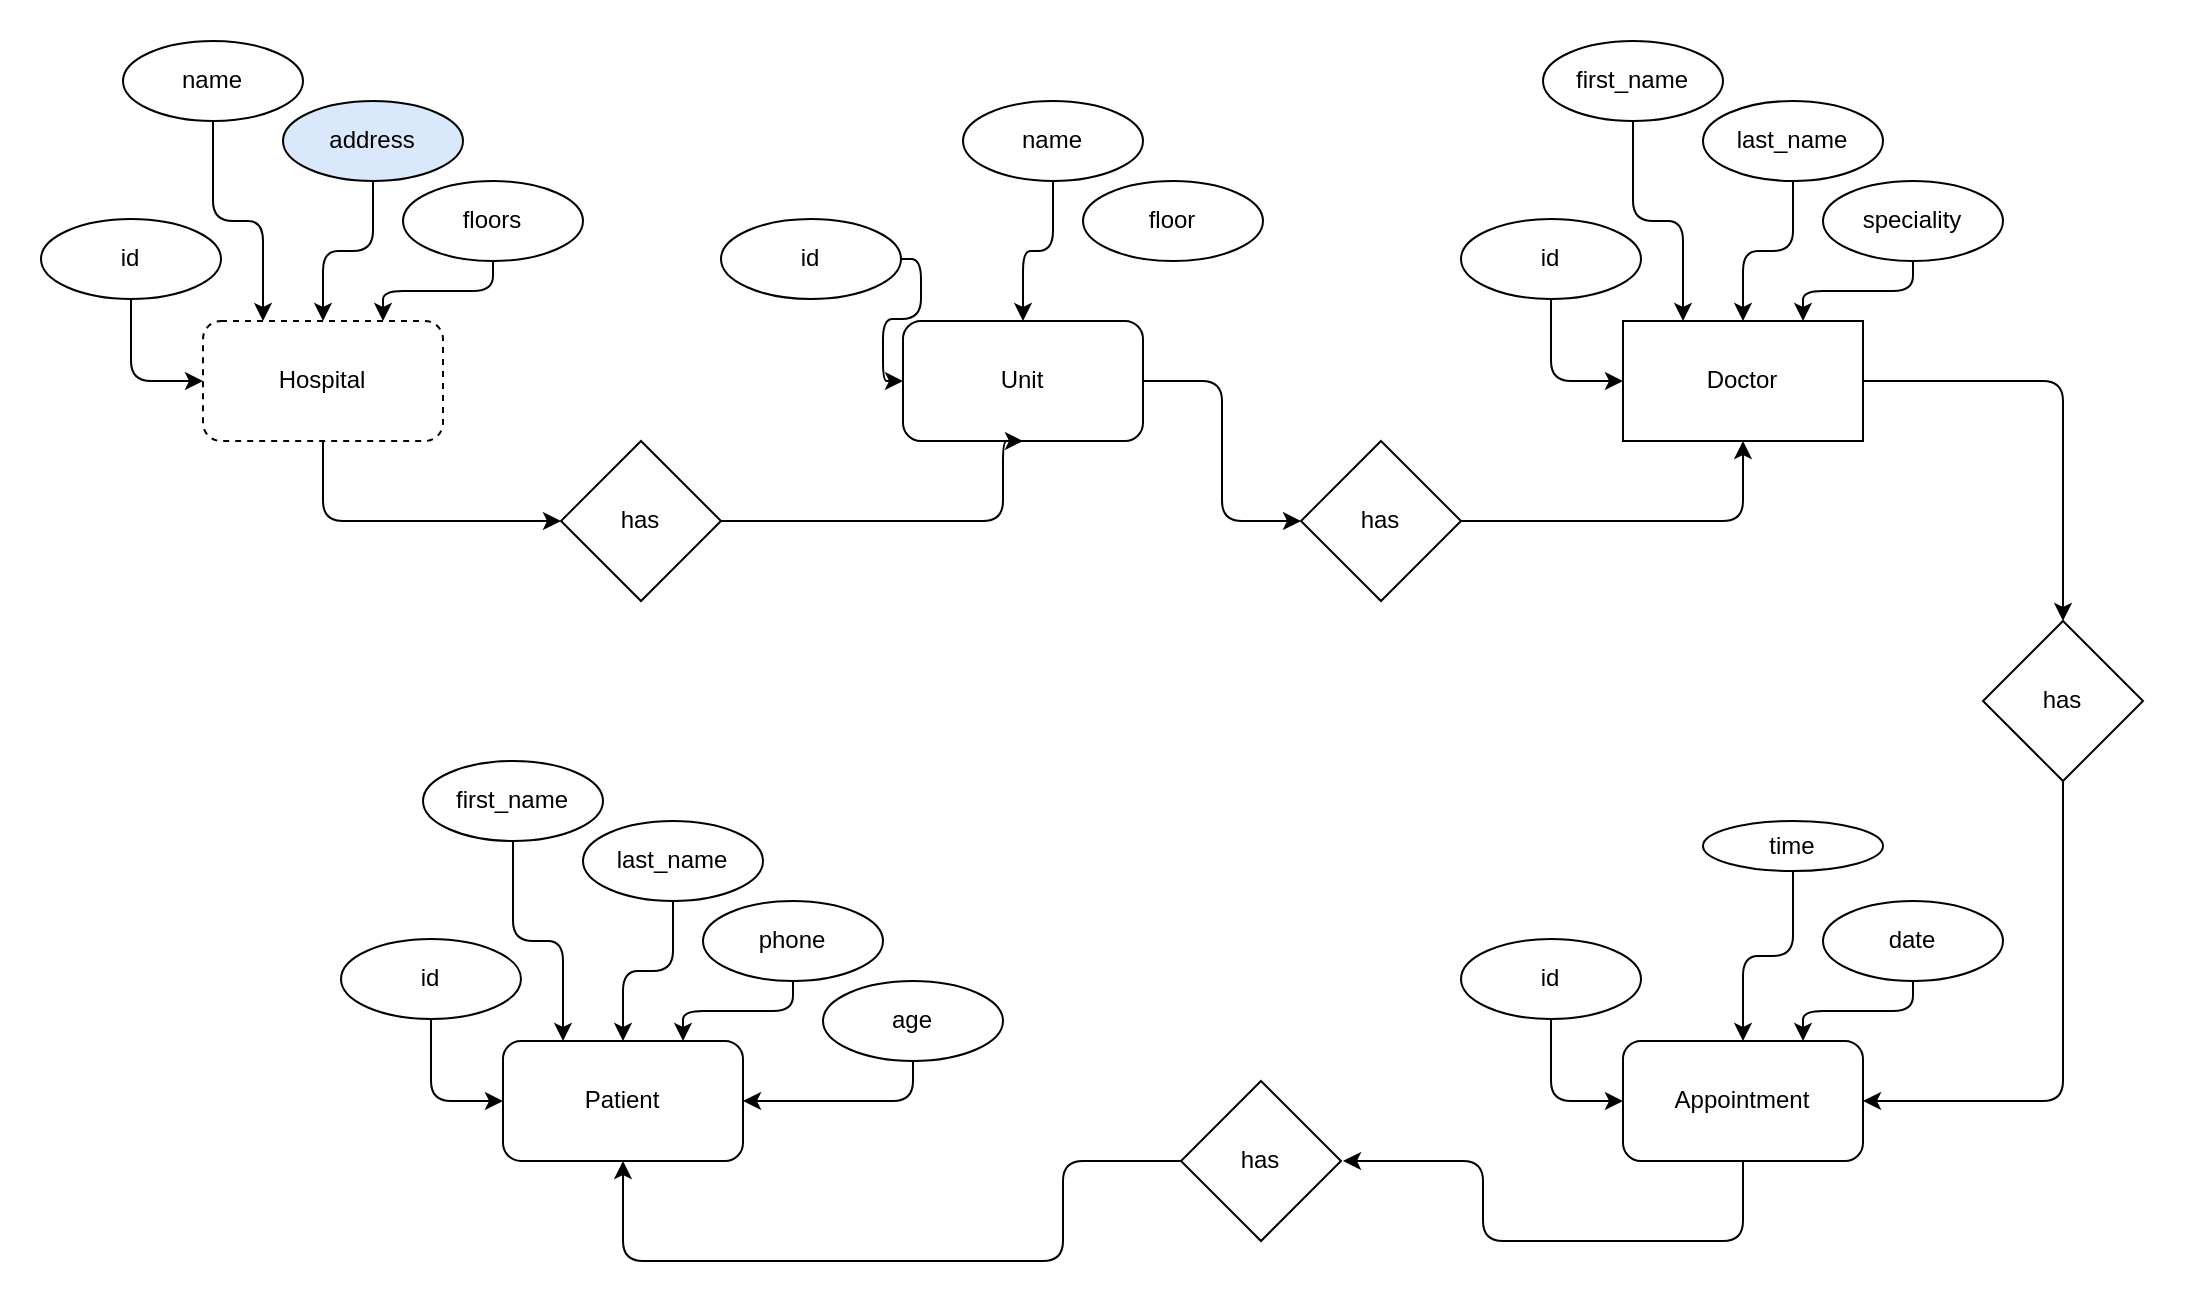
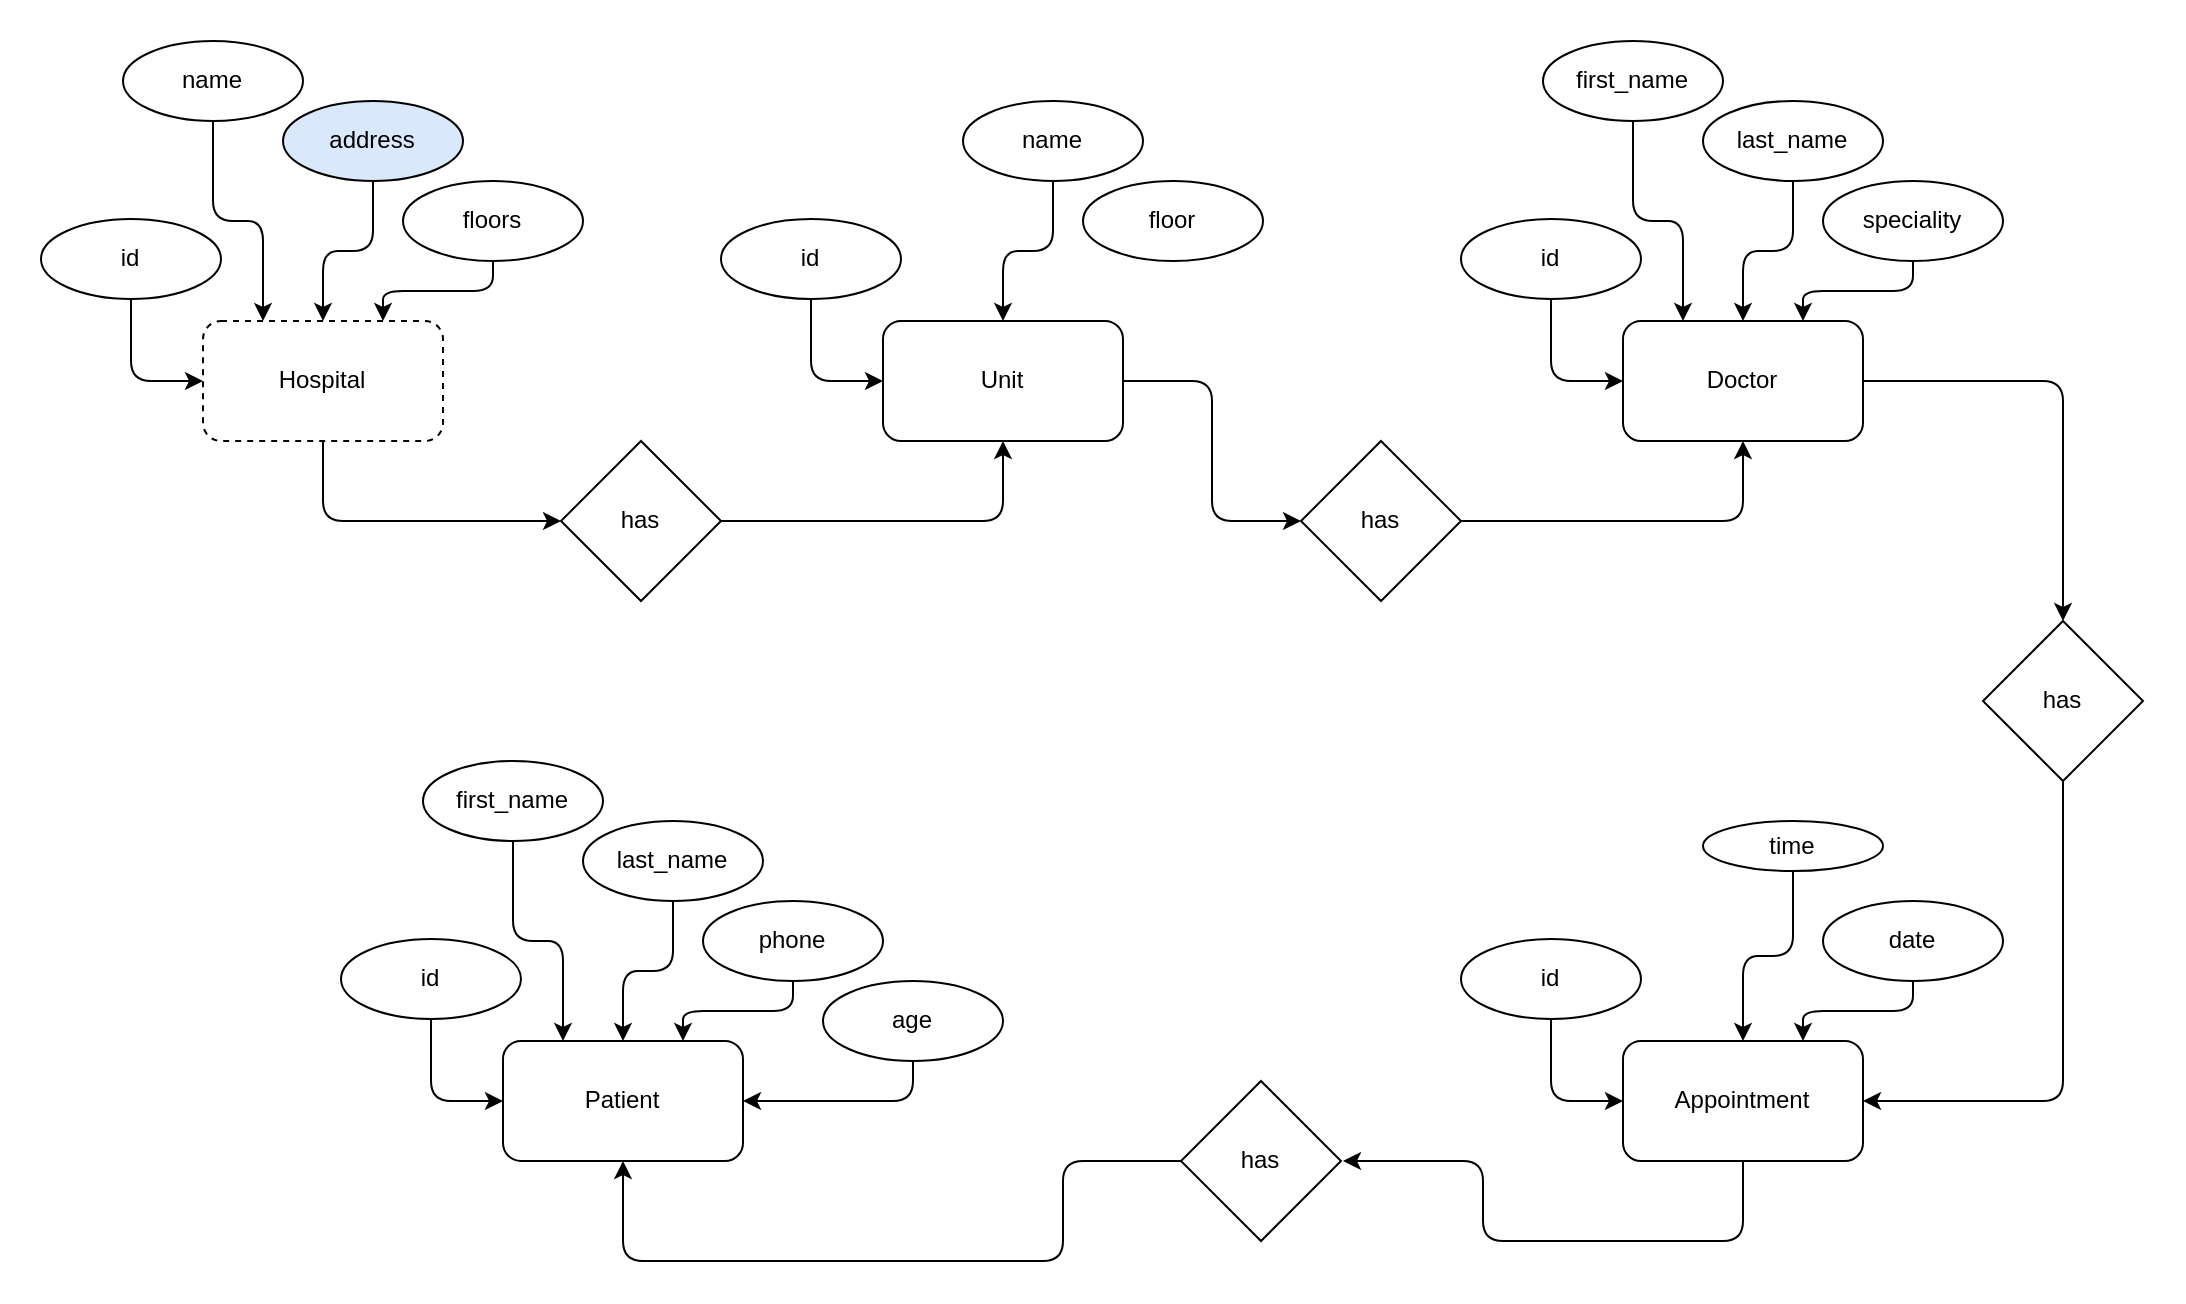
node "Unit": moved (1023, 381) -> (1003, 381)
node "Doctor": shape rectangle -> rounded rectangle
